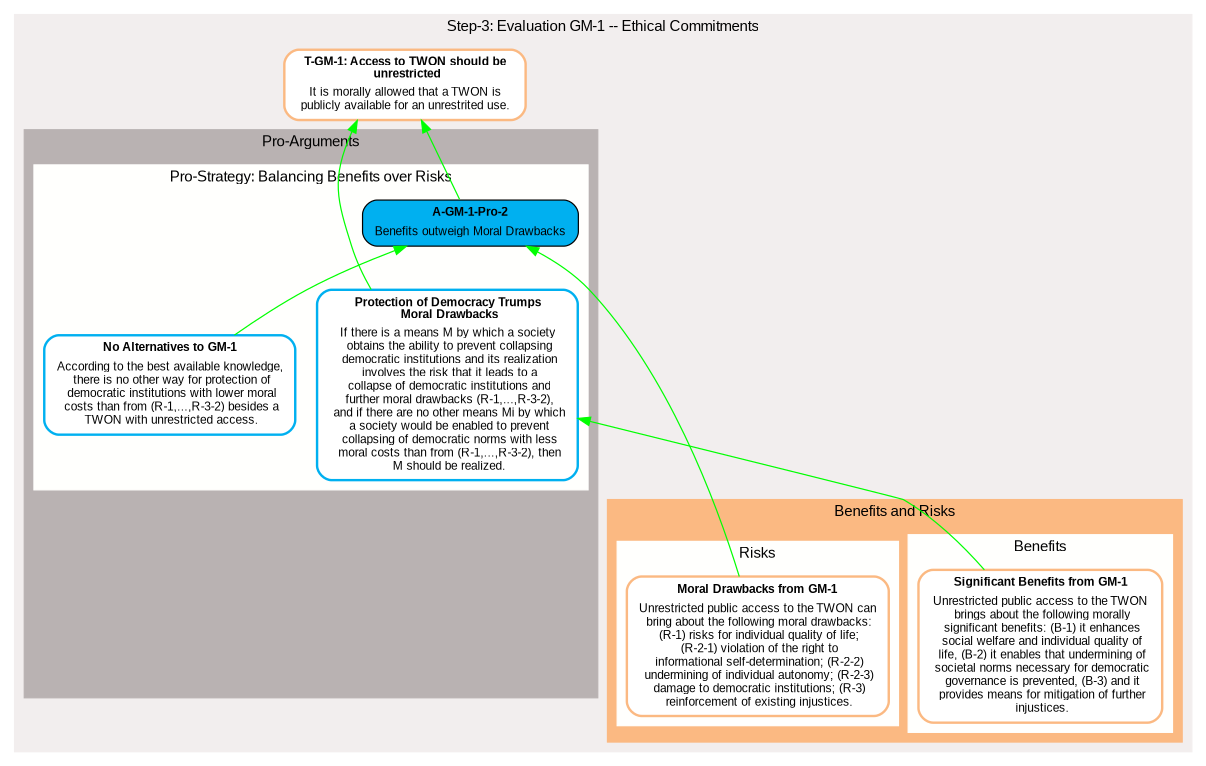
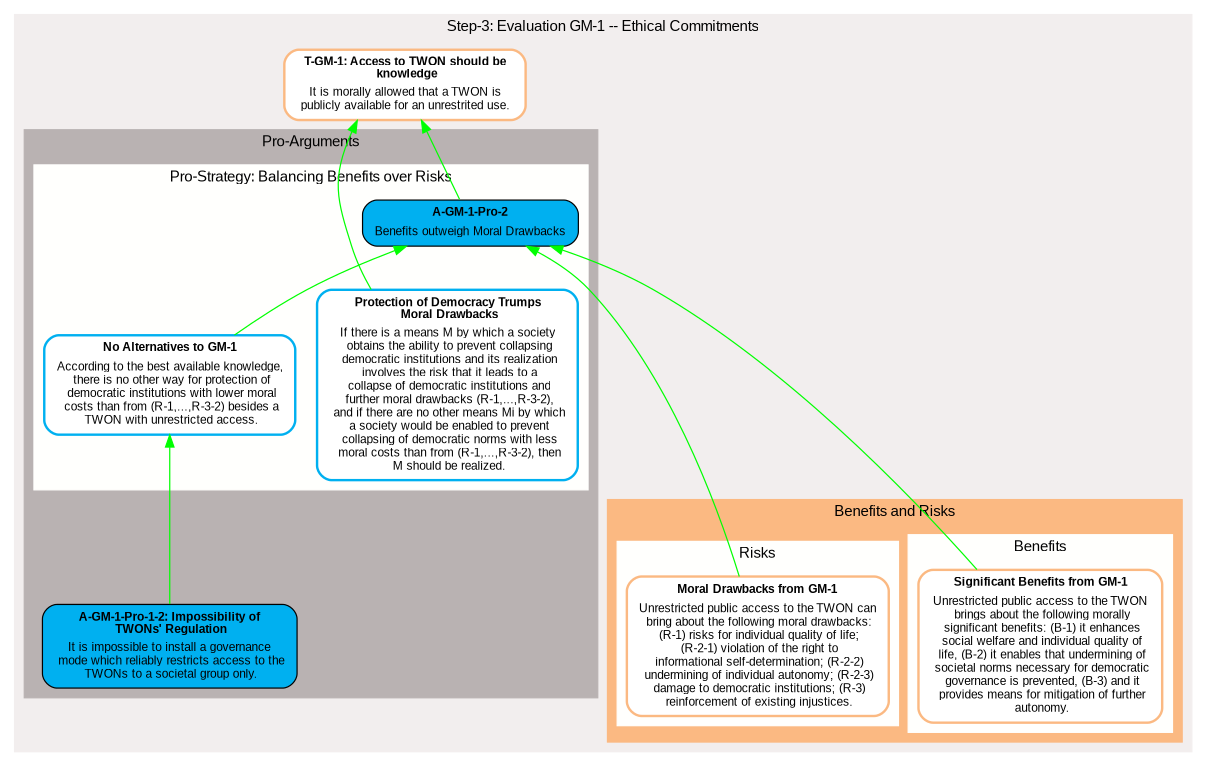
node "T-GM-1: Access to TWON should be": text "unrestricted" -> "knowledge"
edge "Significant Benefits from GM-1" -> "Protection of Democracy Trumps": now "Significant Benefits from GM-1" -> "A-GM-1-Pro-2"
node "A-GM-1-Pro-1-2: Impossibility of": added
node "Significant Benefits from GM-1": text "injustices." -> "autonomy."
